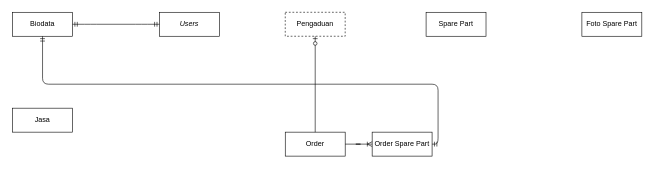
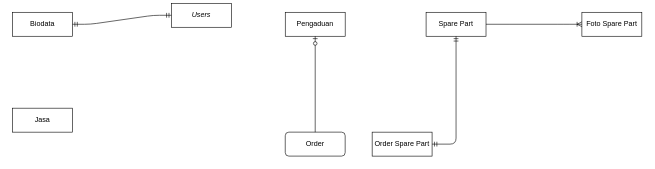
node "Users": moved (189, 24) -> (201, 15)
node "Pengaduan": style dashed -> solid
edge "Spare Part" -> "Foto Spare Part": added
edge "Biodata" -- "Order Spare Part": now "Spare Part" -- "Order Spare Part"
node "Order": shape rectangle -> rounded rectangle
edge "Order" -> "Order Spare Part": removed
